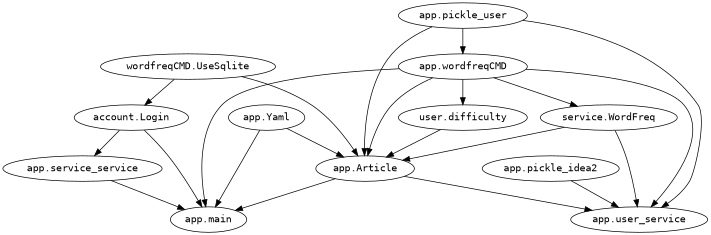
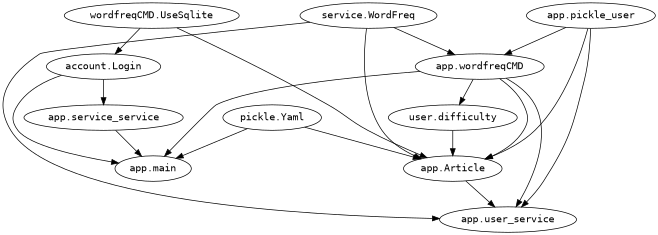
edge "app.wordfreqCMD" -> "service.WordFreq": reversed
node "app.Yaml": label "app.Yaml" -> "pickle.Yaml"
node "app.pickle_idea2": removed
edge "app.Article" -> "app.main": removed
